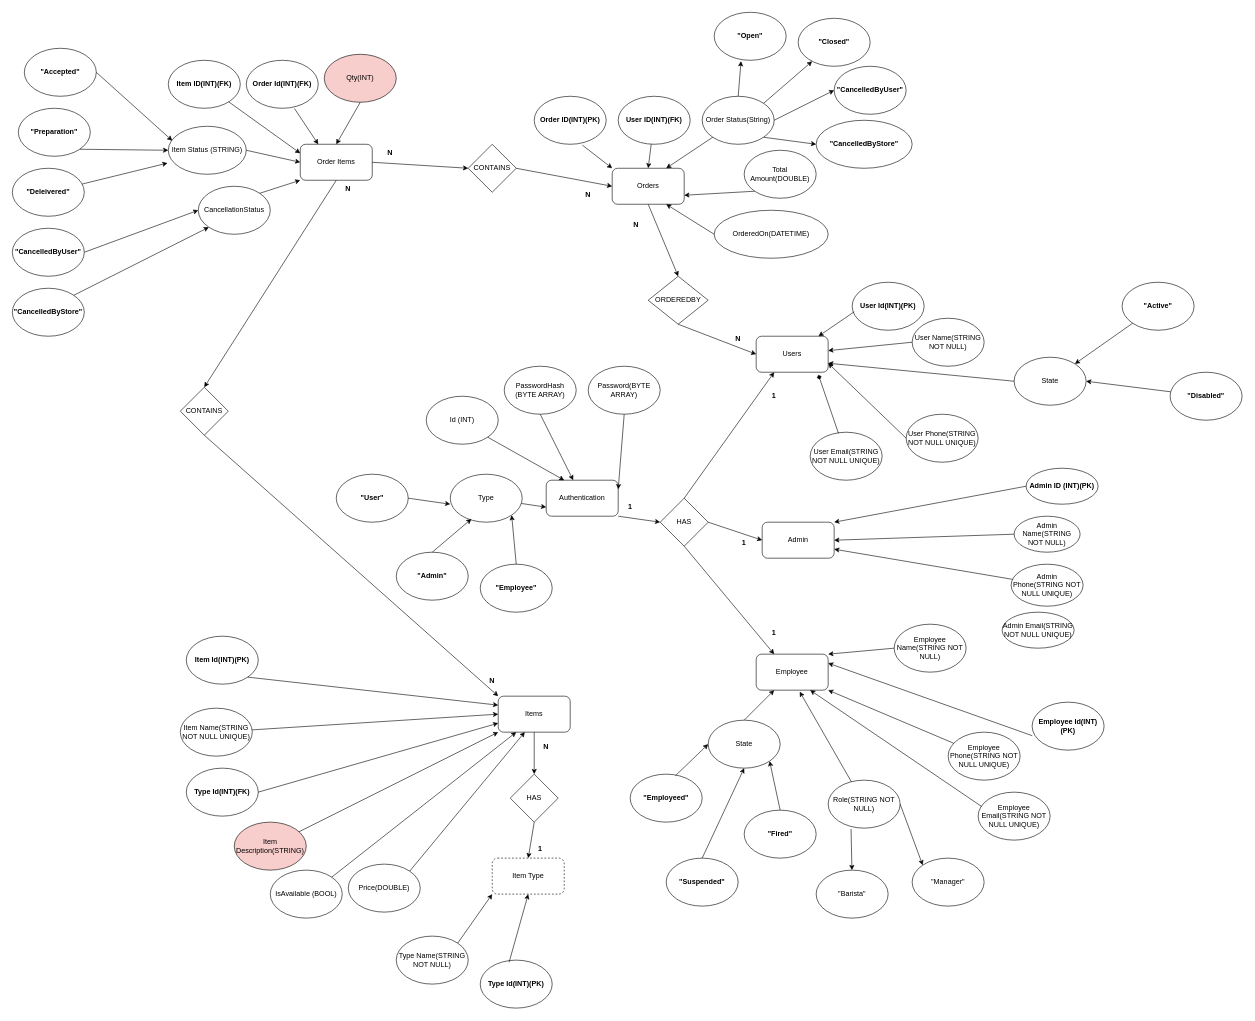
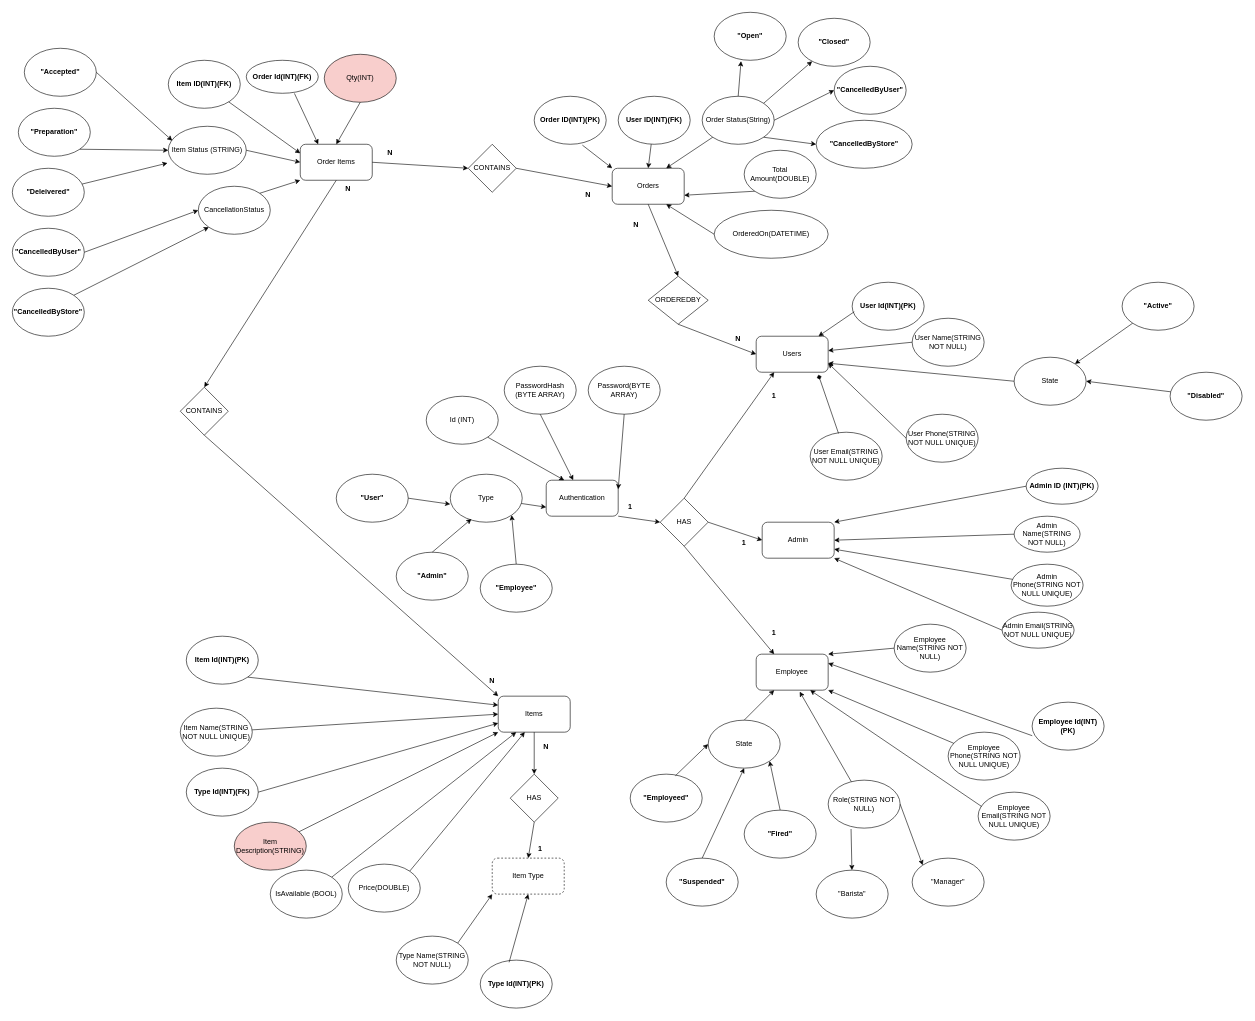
node "Order Id(INT)(FK)": size 72x48 -> 72x33
edge "Admin Email(STRING NOT NULL UNIQUE)" -> "Admin": added
